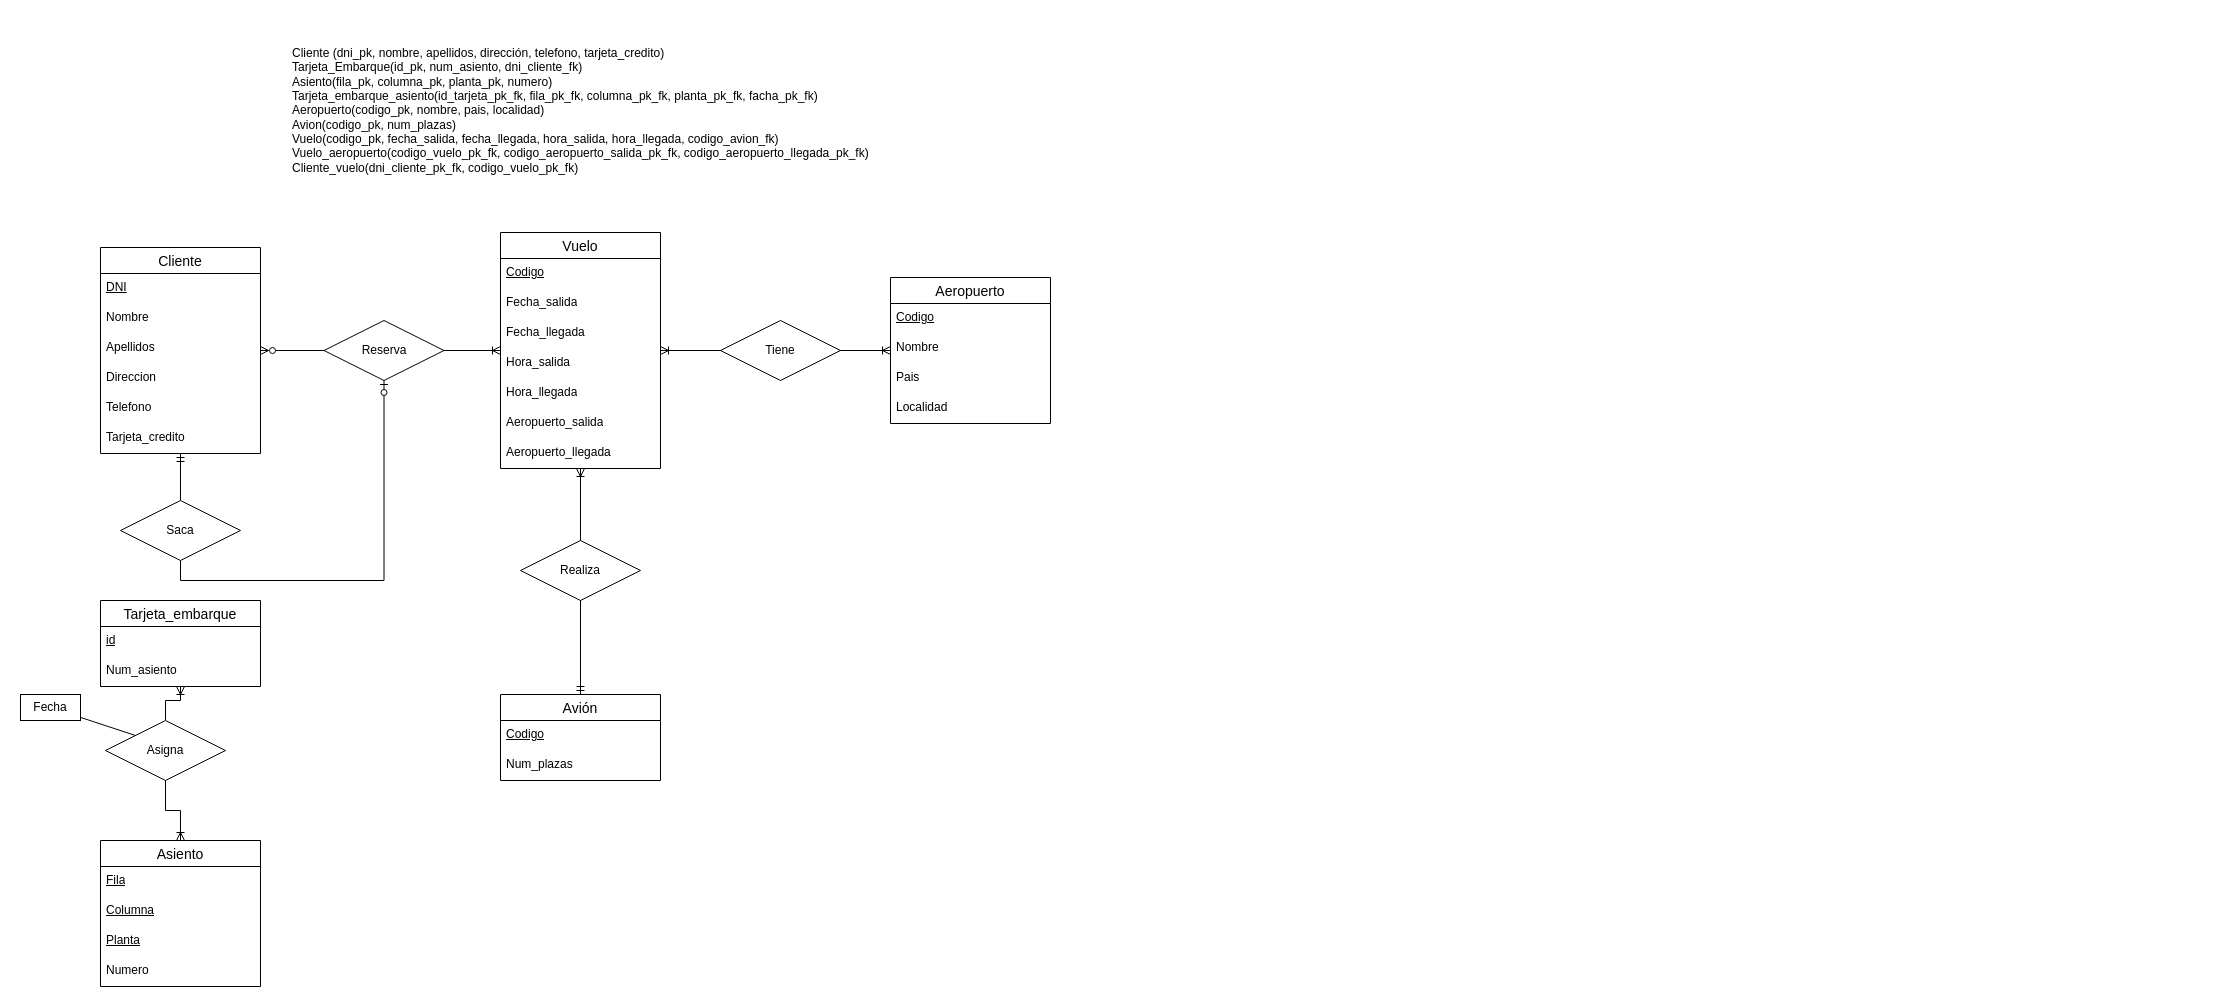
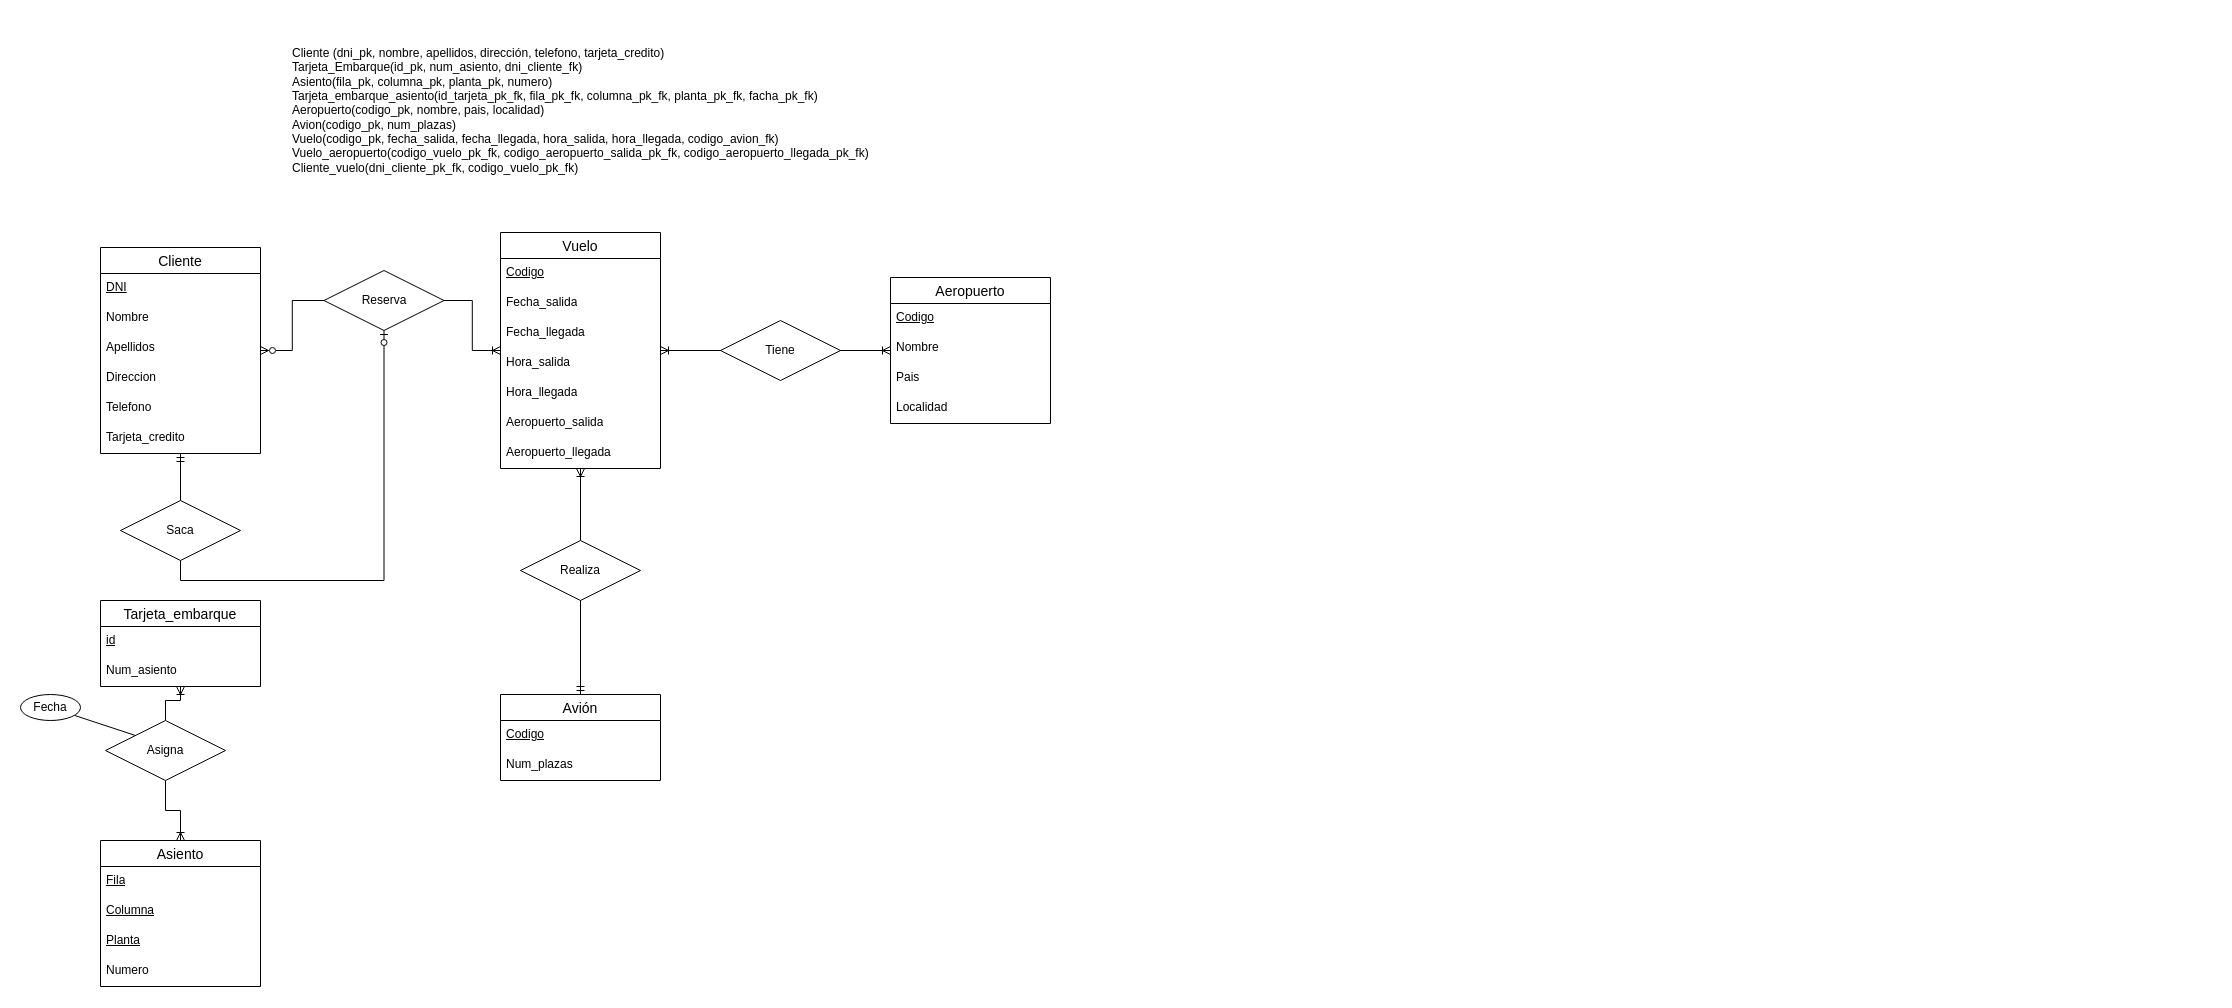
node "Reserva": moved (384, 351) -> (384, 301)
node "Fecha": shape rectangle -> ellipse
